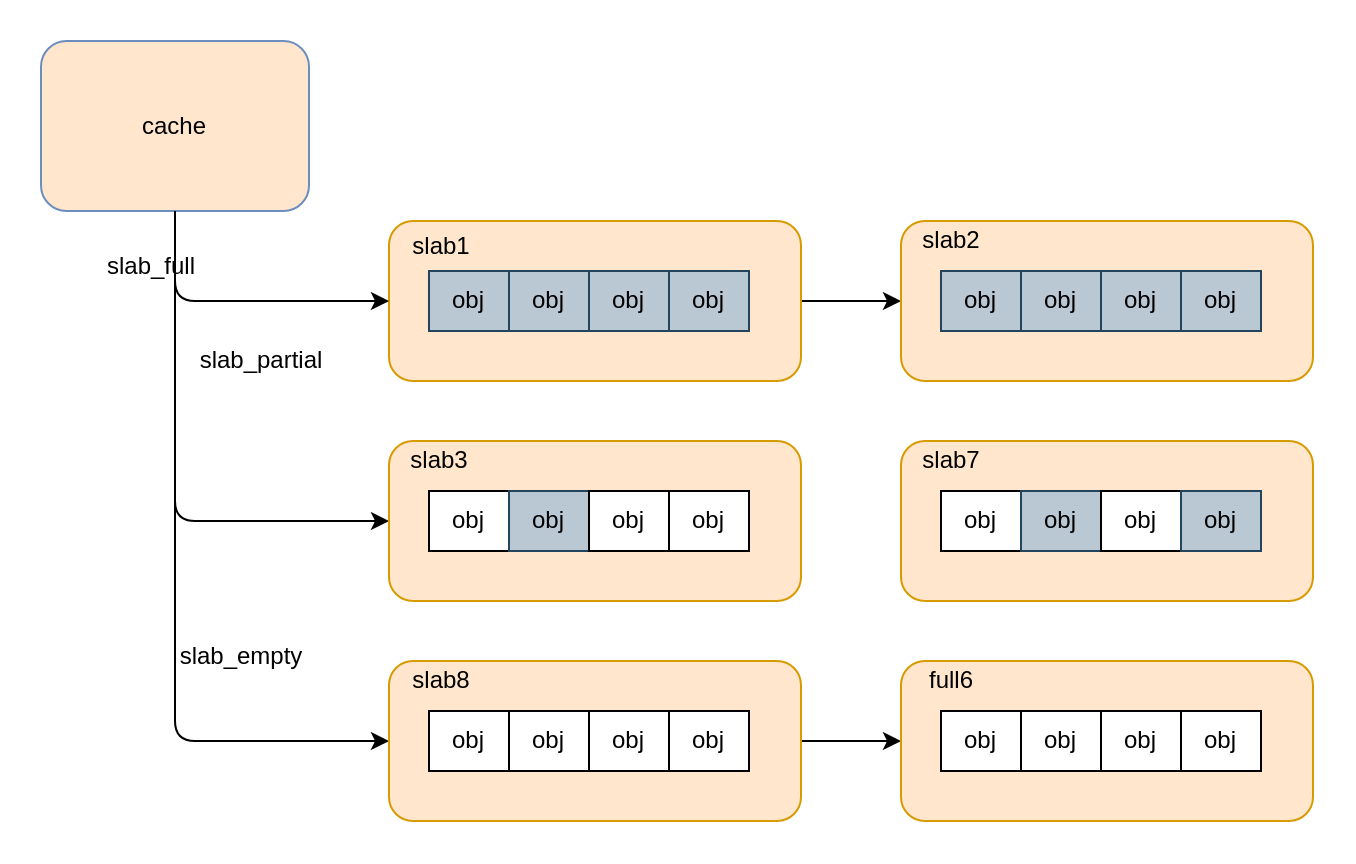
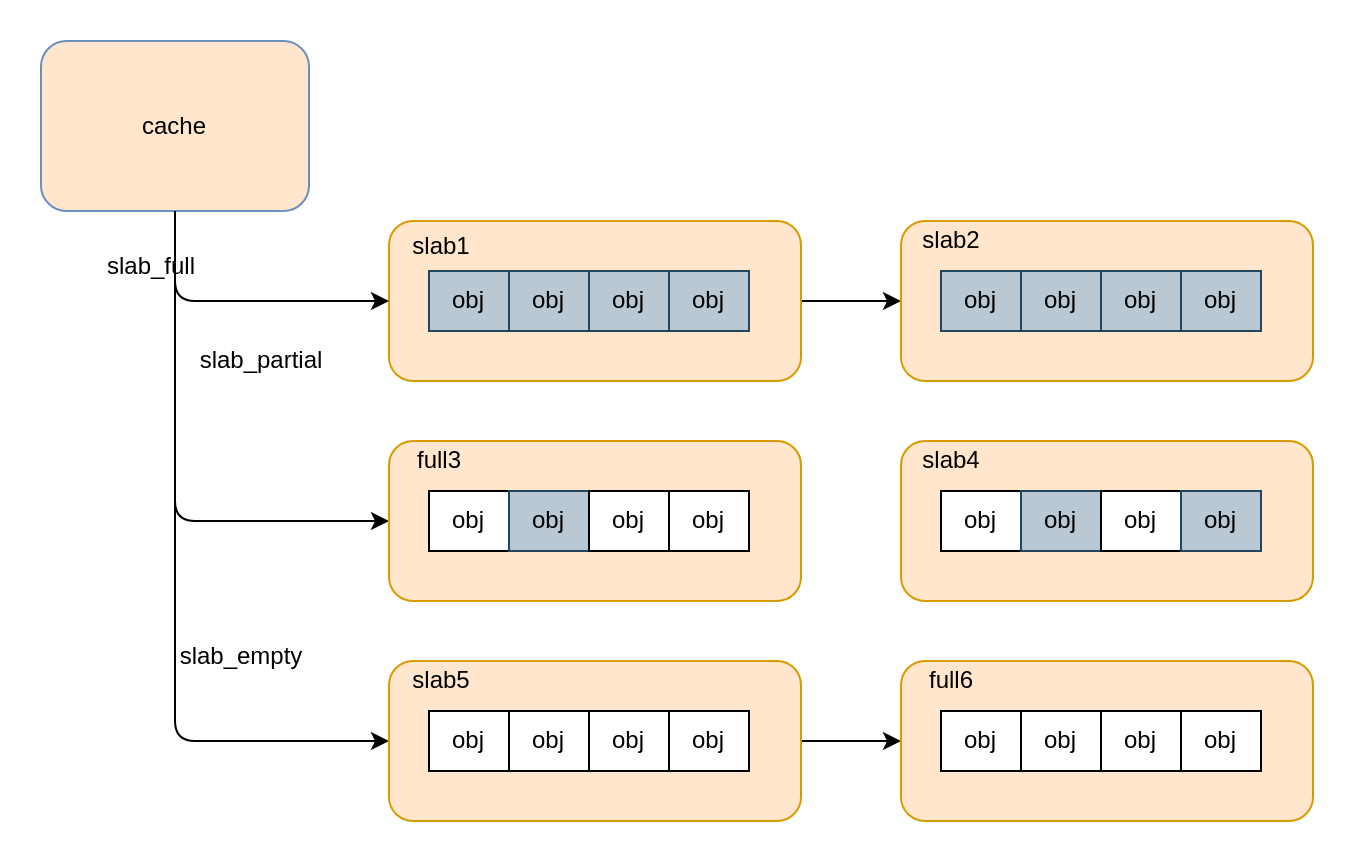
node "slab3": label "slab3" -> "full3"
node "slab7": label "slab7" -> "slab4"
node "slab8": label "slab8" -> "slab5"
